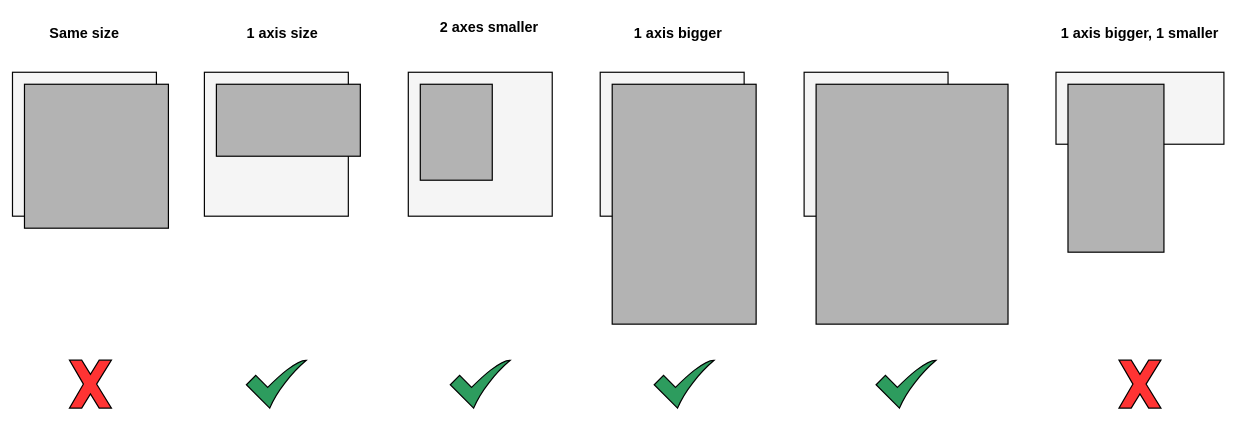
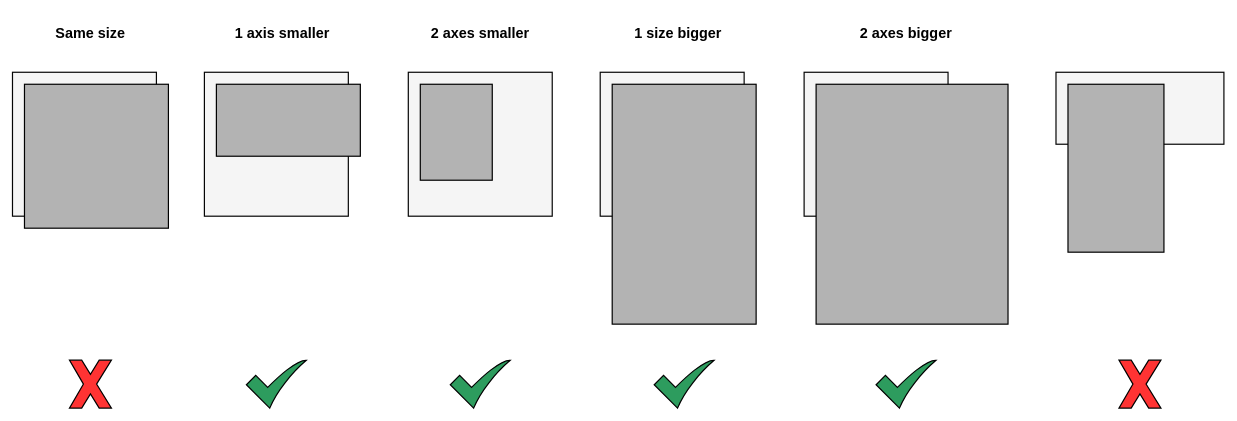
node "2 axes smaller": moved (489, 27) -> (480, 33)
node "Same size": moved (84, 33) -> (90, 33)
node "1 axis size": label "1 axis size" -> "1 axis smaller"
node "1 axis bigger": label "1 axis bigger" -> "1 size bigger"
node "2 axes bigger": added
node "1 axis bigger, 1 smaller": removed
